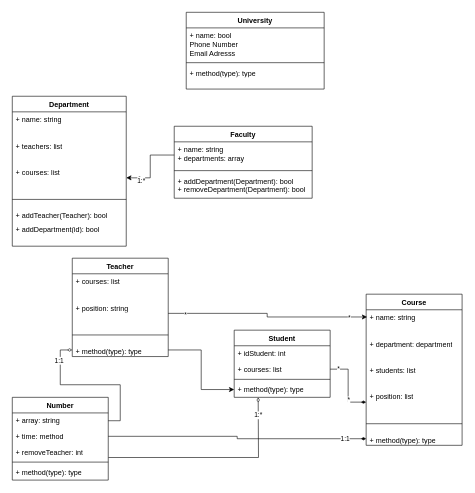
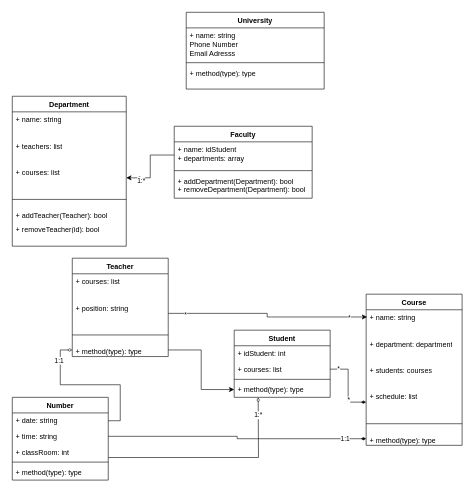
node "+ name: bool Phone Number Email Adresss": label "+ name: bool Phone Number Email Adresss" -> "+ name: string Phone Number Email Adresss"
node "+ name: string + departments: array": label "+ name: string + departments: array" -> "+ name: idStudent + departments: array"
node "+ addDepartment(id): bool": label "+ addDepartment(id): bool" -> "+ removeTeacher(id): bool"
node "+ students: list": label "+ students: list" -> "+ students: courses"
node "+ position: list": label "+ position: list" -> "+ schedule: list"
node "+ array: string": label "+ array: string" -> "+ date: string"
node "+ time: method": label "+ time: method" -> "+ time: string"
node "+ removeTeacher: int": label "+ removeTeacher: int" -> "+ classRoom: int"
